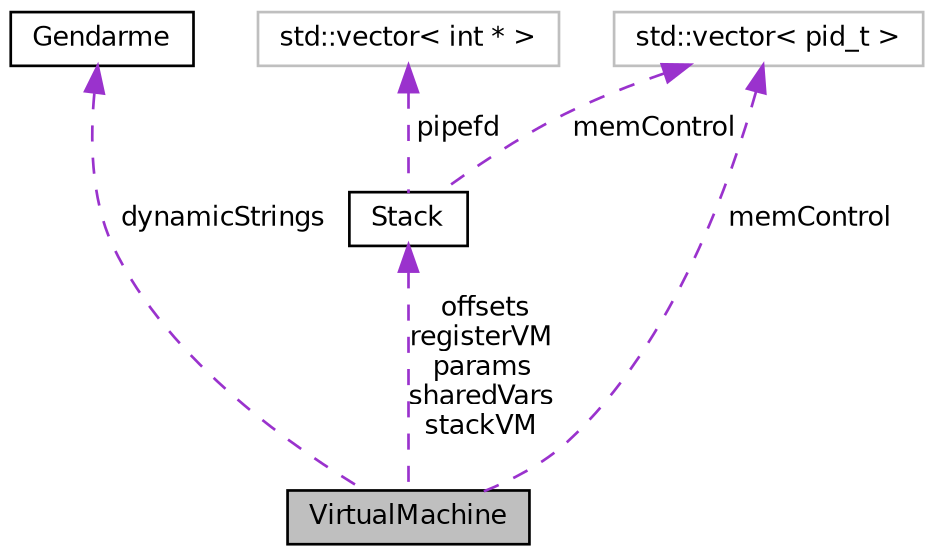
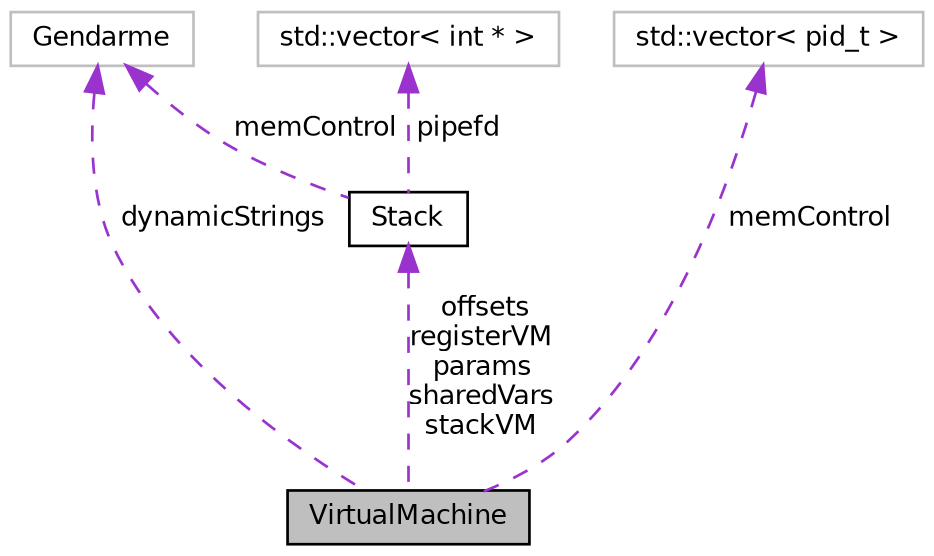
node "Gendarme": color black -> grey75
edge "Stack" -> "std::vector< pid_t >": now "Stack" -> "Gendarme"
